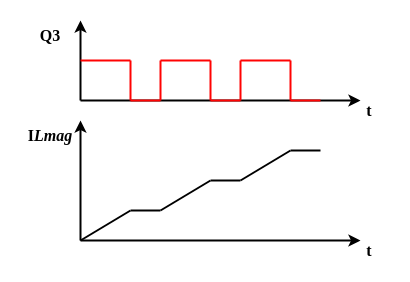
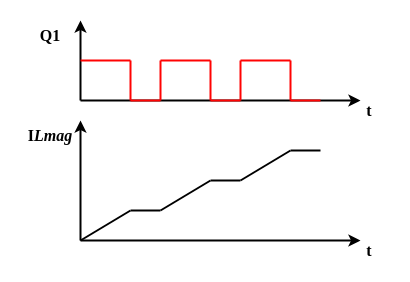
node "Q3": label "Q3" -> "Q1"
